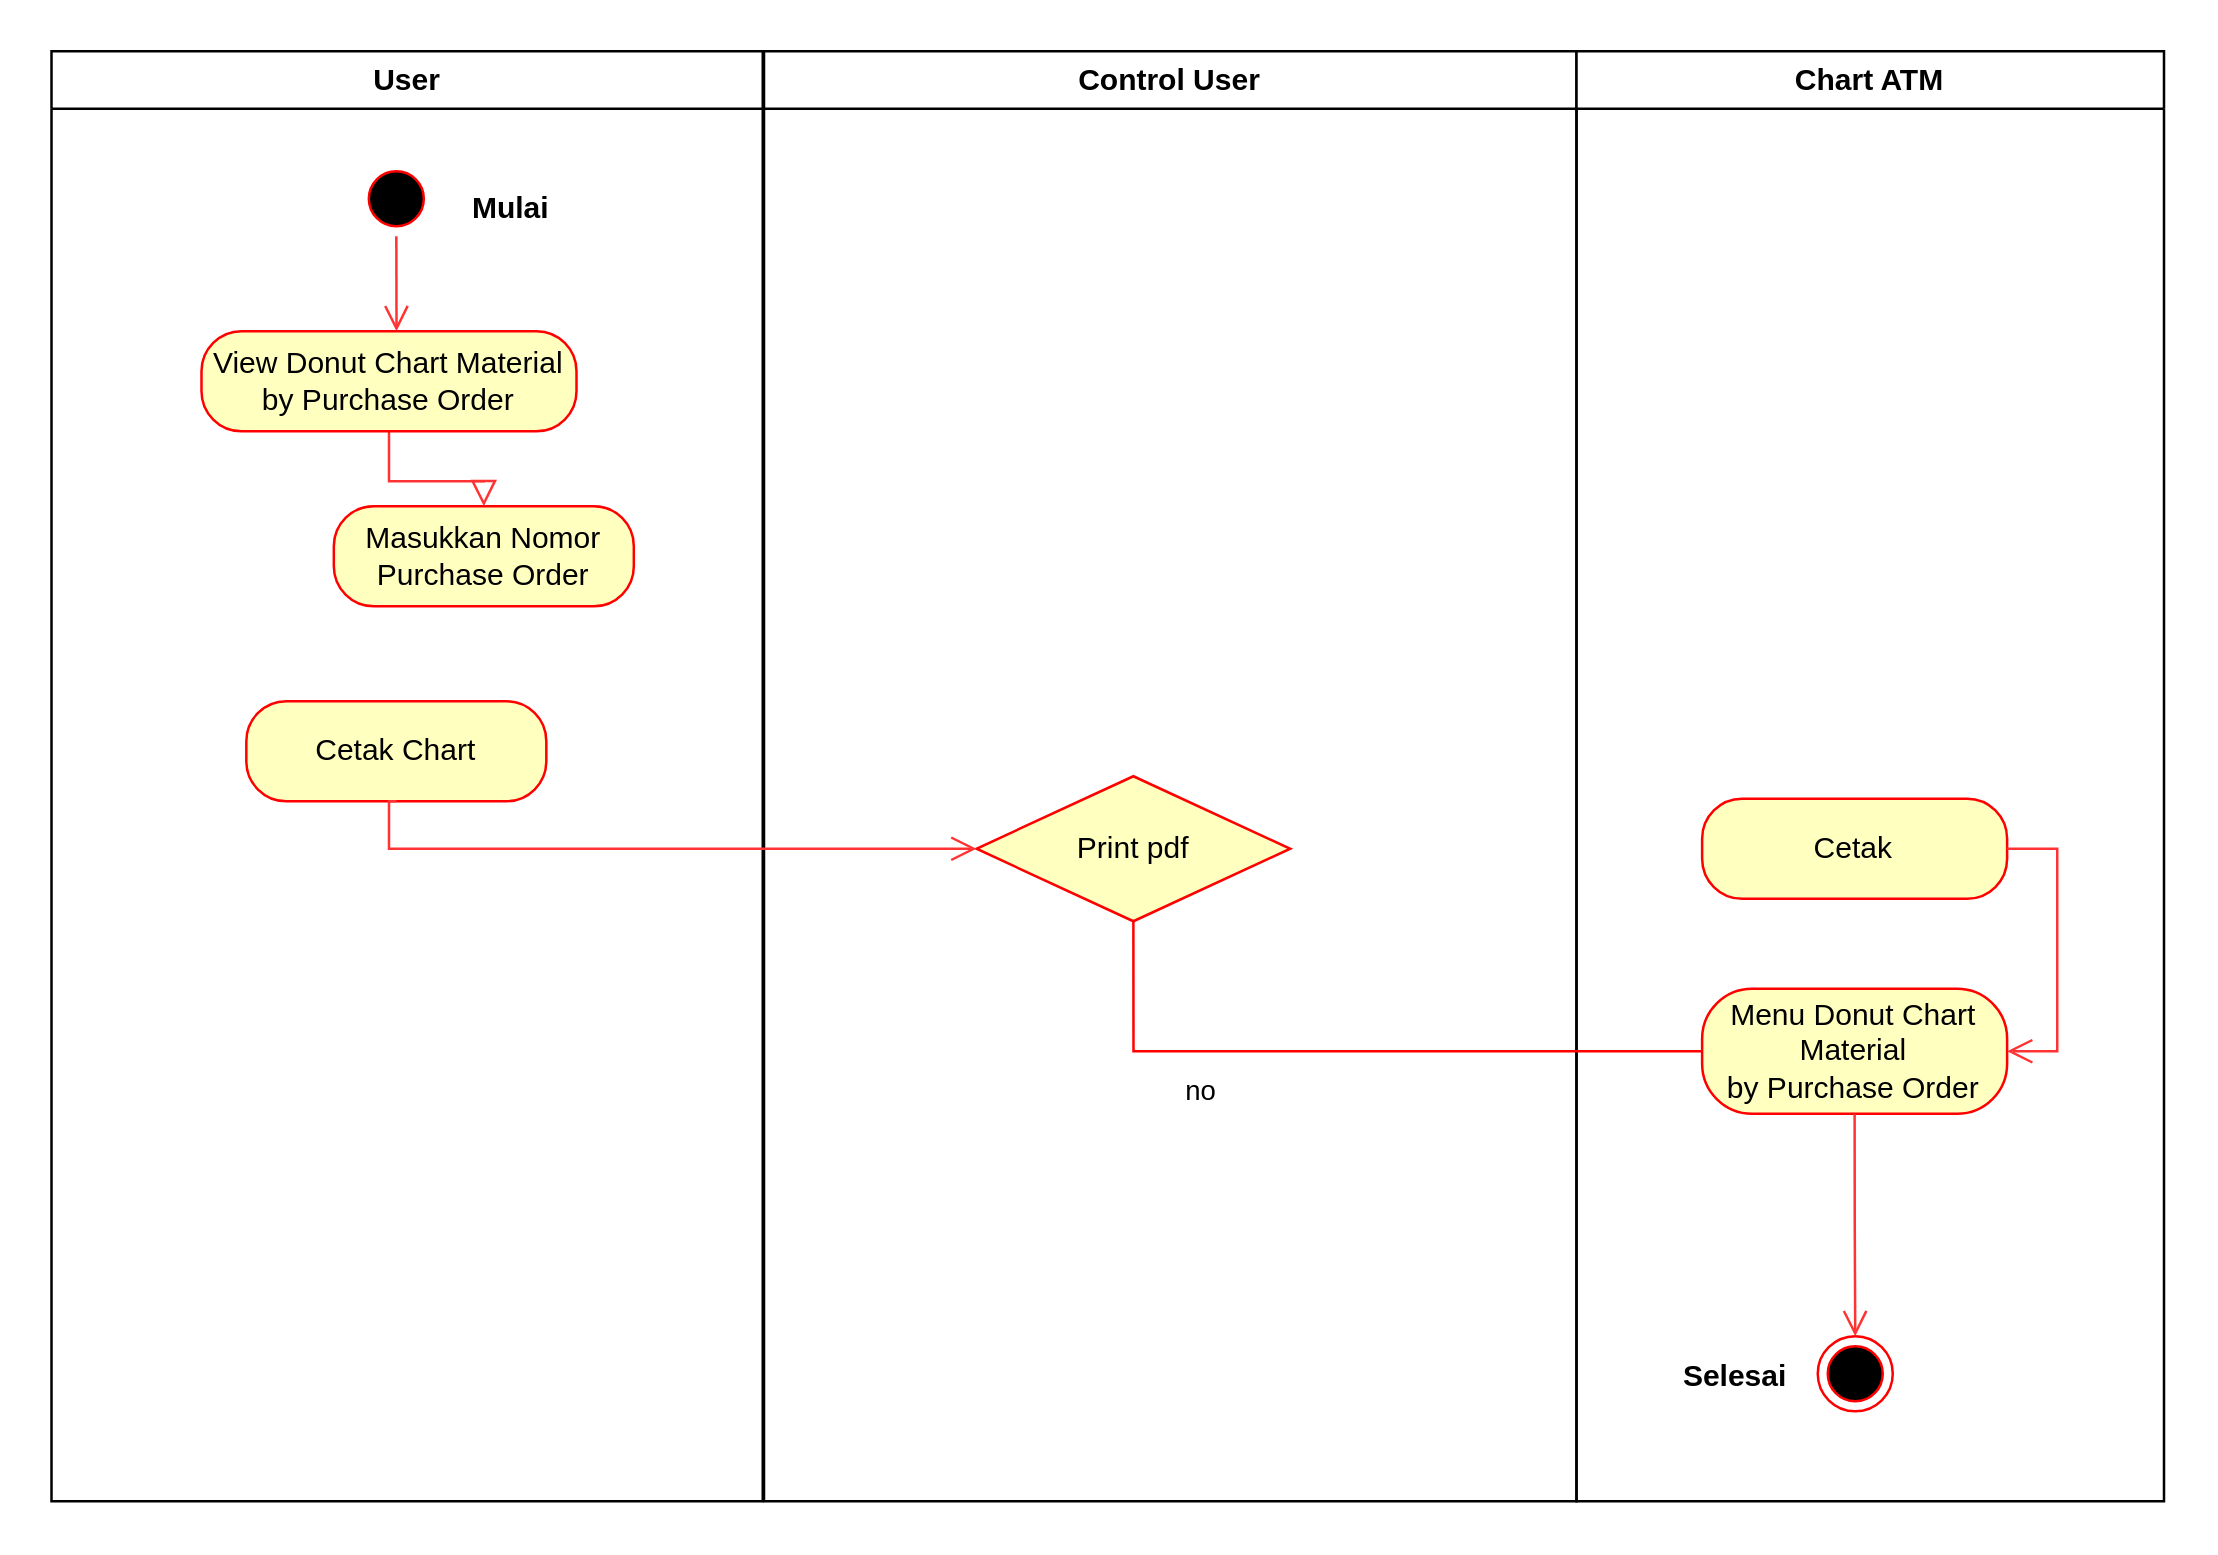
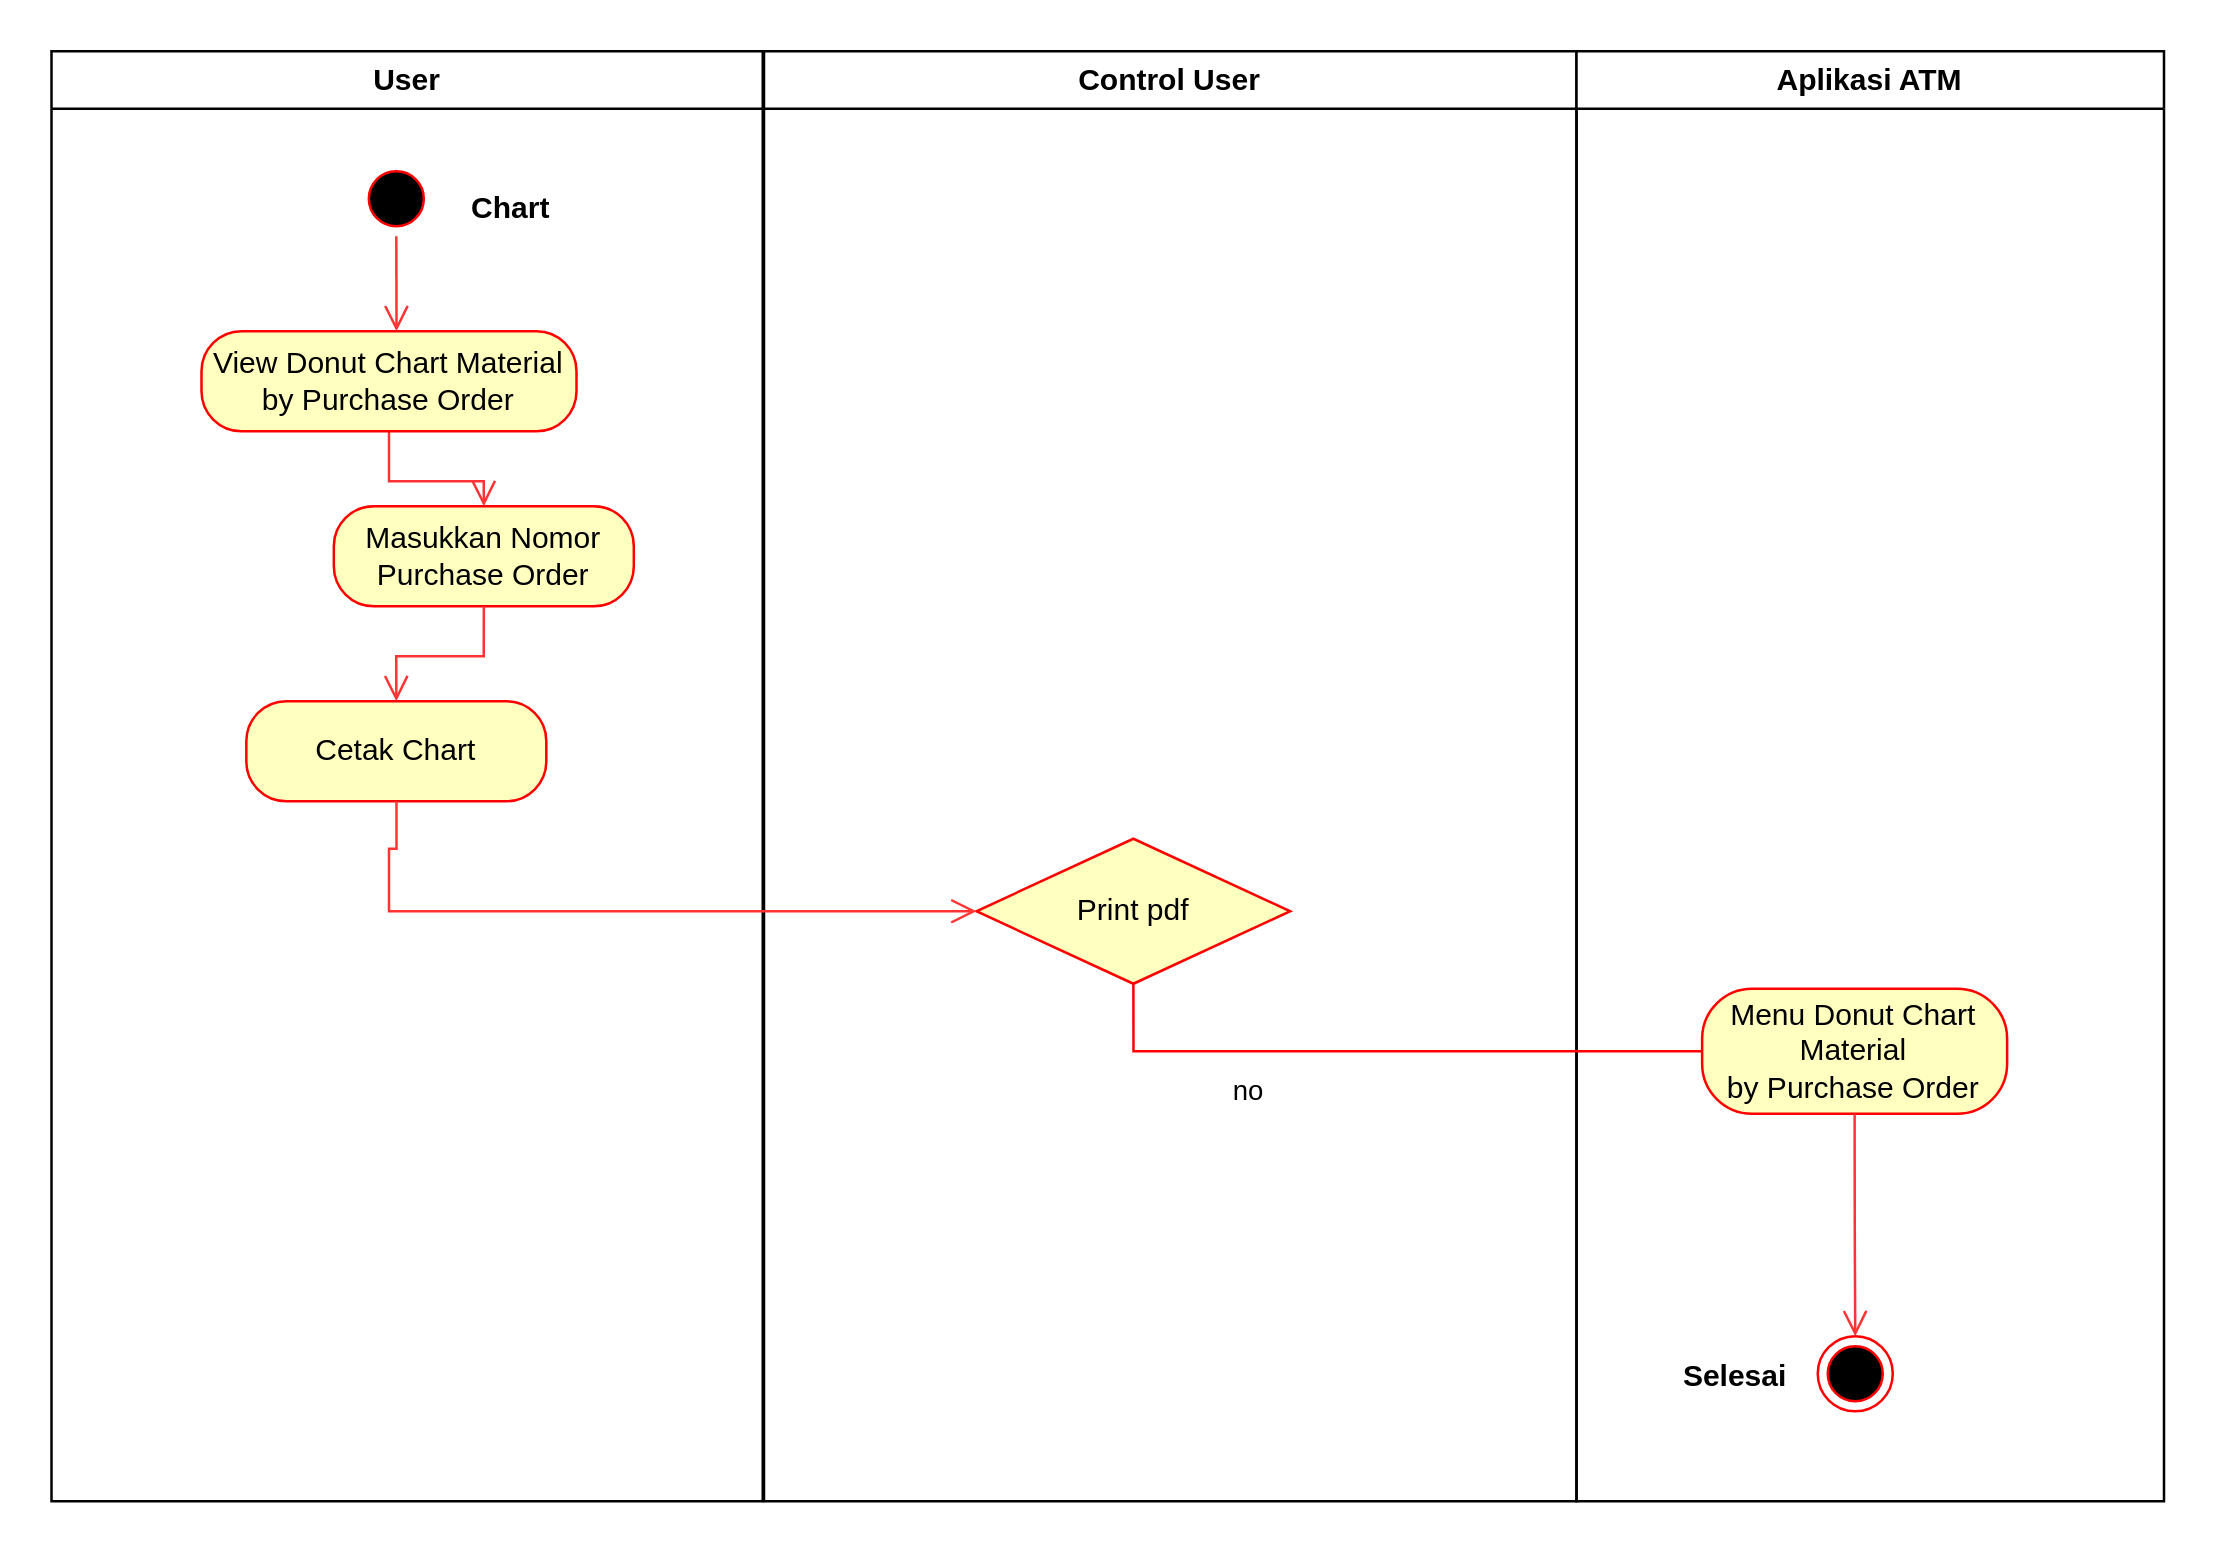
node "Chart ATM": label "Chart ATM" -> "Aplikasi ATM"
node "Mulai": label "Mulai" -> "Chart"
edge "View Donut Chart Material by Purchase Order" -> "Masukkan Nomor Purchase Order": arrowhead block -> open
edge "Masukkan Nomor Purchase Order" -> "Cetak Chart": added
node "Print pdf": moved (1133, 849) -> (1133, 911)
node "Cetak": removed
edge "Cetak" -> "Menu Donut Chart Material by Purchase Order": removed
